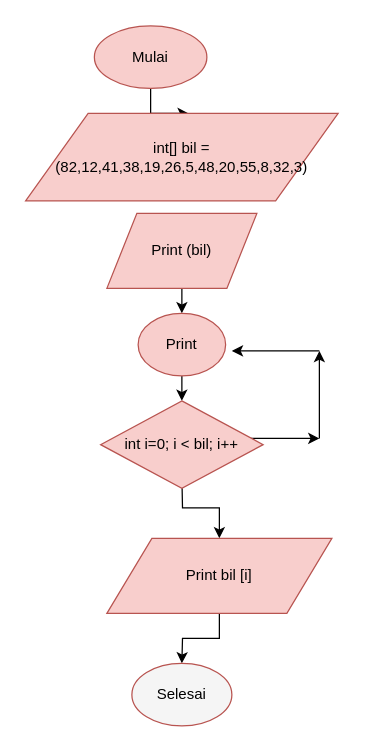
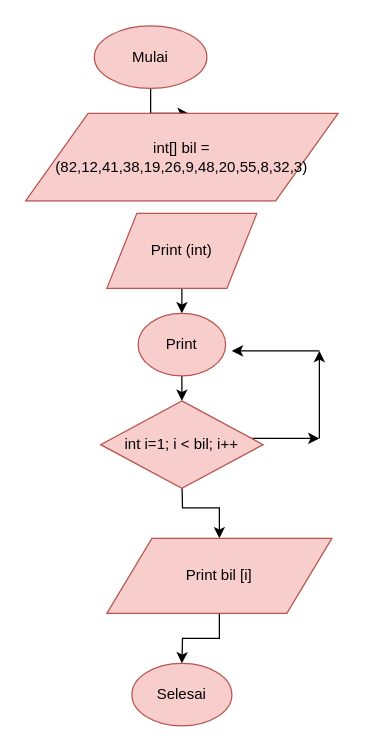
node "int[] bil = (82,12,41,38,19,26,5,48,20,55,8,32,3)": label "int[] bil = (82,12,41,38,19,26,5,48,20,55,8,32,3)" -> "int[] bil = (82,12,41,38,19,26,9,48,20,55,8,32,3)"
node "Print (bil)": label "Print (bil)" -> "Print (int)"
node "int i=0; i < bil; i++": label "int i=0; i < bil; i++" -> "int i=1; i < bil; i++"
node "Selesai": fillcolor #f5f5f5 -> #f8cecc
